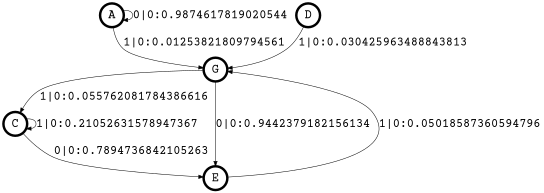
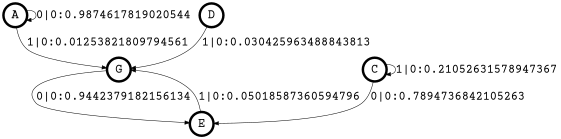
edge "G" -> "C": removed, label "1|0:0.055762081784386616"
